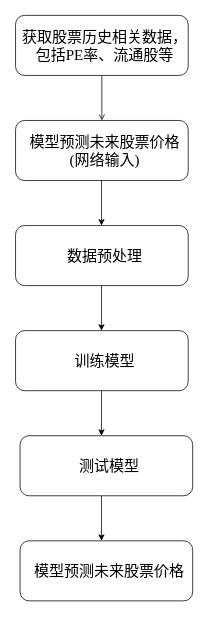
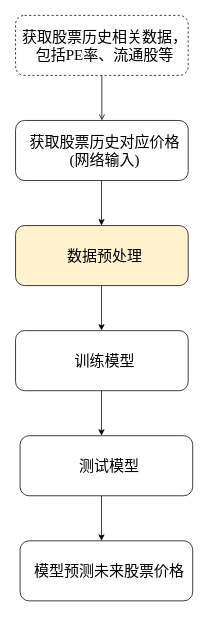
node "获取股票历史相关数据，包括PE率、流通股等": style solid -> dashed
node "模型预测未来股票价格 (网络输入)": label "模型预测未来股票价格 (网络输入)" -> "获取股票历史对应价格 (网络输入)"
node "数据预处理": fillcolor #ffffff -> #fff2cc
